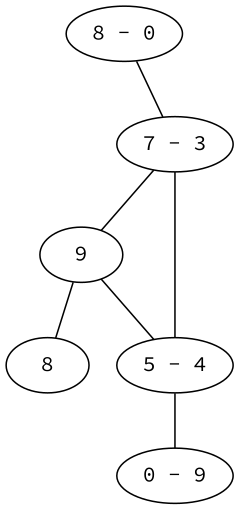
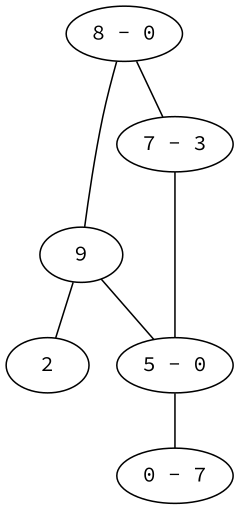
edge "7 - 3" -- "9": now "8 - 0" -- "9"
node "8": label "8" -> "2"
node "5 - 4": label "5 - 4" -> "5 - 0"
node "0 - 9": label "0 - 9" -> "0 - 7"
